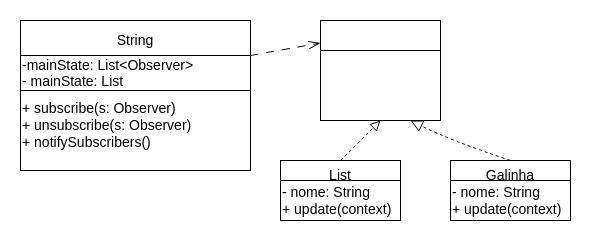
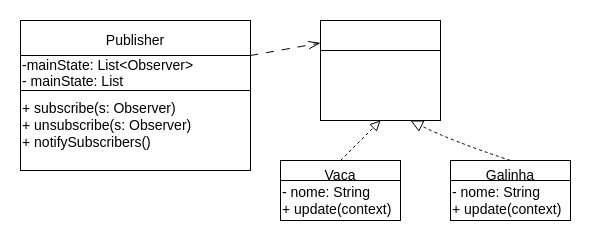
node "String": label "String" -> "Publisher"
node "List": label "List" -> "Vaca"
